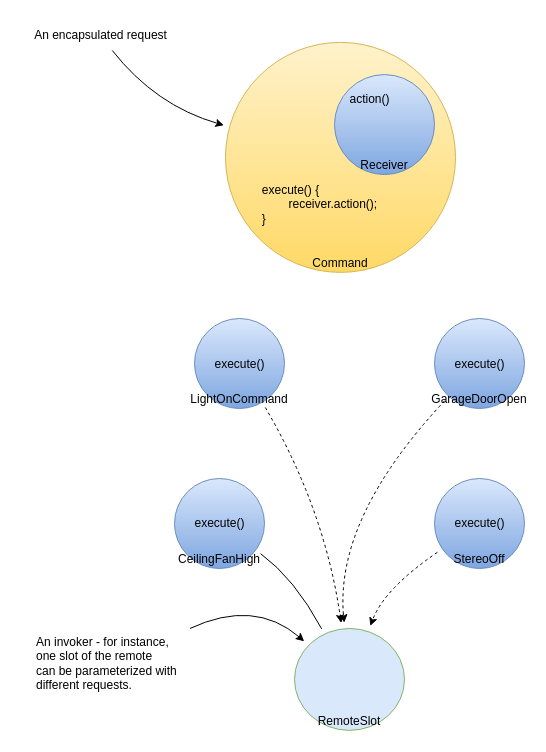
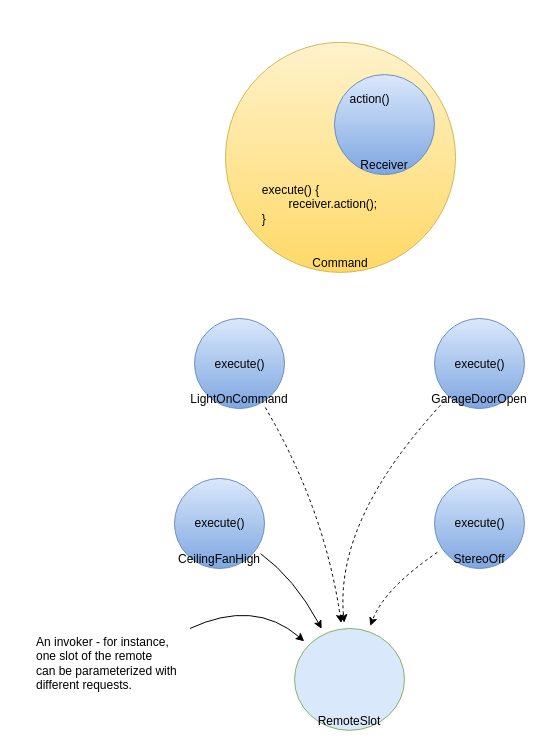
node "An encapsulated request": removed
edge "An encapsulated request" -> "Command": removed
edge "CeilingFanHigh" -- "RemoteSlot": arrowhead none -> classic
